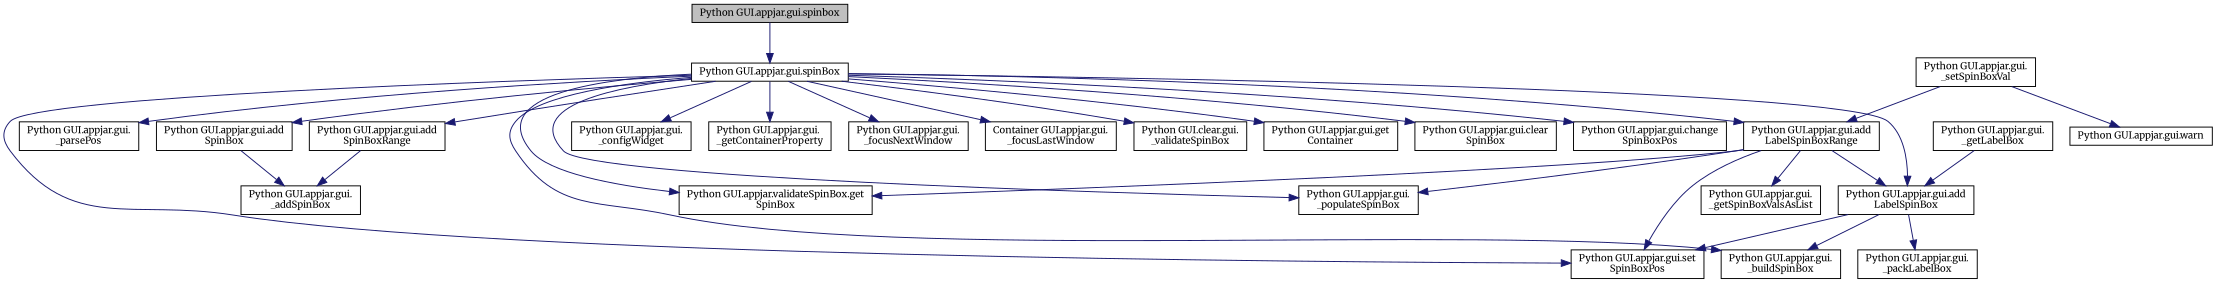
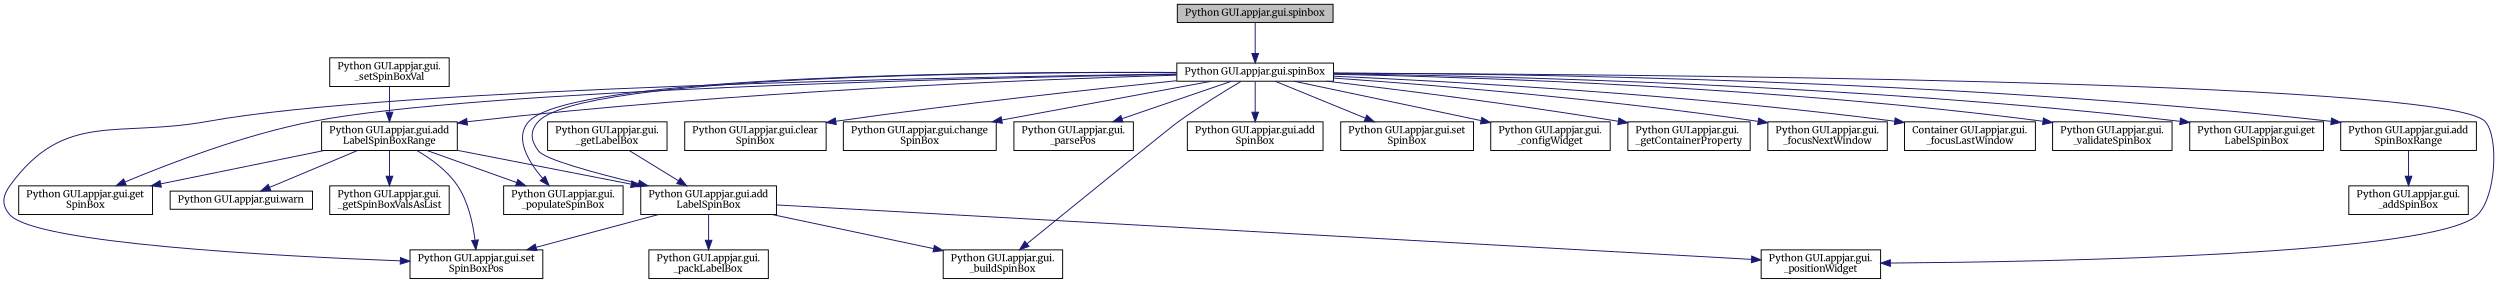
edge "Python GUI.appjar.gui. _setSpinBoxVal" -> "Python GUI.appjar.gui.warn": now "Python GUI.appjar.gui.add LabelSpinBoxRange" -> "Python GUI.appjar.gui.warn"
node "Python GUI.clear.gui. _validateSpinBox": label "Python GUI.clear.gui. _validateSpinBox" -> "Python GUI.appjar.gui. _validateSpinBox"
node "Python GUI.appjar.gui.get Container": label "Python GUI.appjar.gui.get Container" -> "Python GUI.appjar.gui.get LabelSpinBox"
node "Python GUI.appjar.gui.set SpinBox": added
node "Python GUI.appjar.gui.change SpinBoxPos": label "Python GUI.appjar.gui.change SpinBoxPos" -> "Python GUI.appjar.gui.change SpinBox"
edge "Python GUI.appjar.gui.add SpinBox" -> "Python GUI.appjar.gui. _addSpinBox": removed
node "Python GUI.appjar.validateSpinBox.get SpinBox": label "Python GUI.appjar.validateSpinBox.get SpinBox" -> "Python GUI.appjar.gui.get SpinBox"
node "Python GUI.appjar.gui. _positionWidget": added
